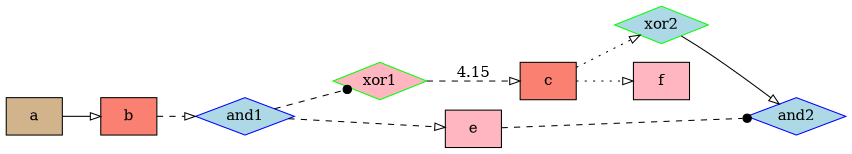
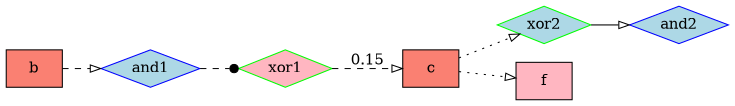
edge "xor1" -> "c": label "4.15" -> "0.15"
node "a": removed
node "e": removed
